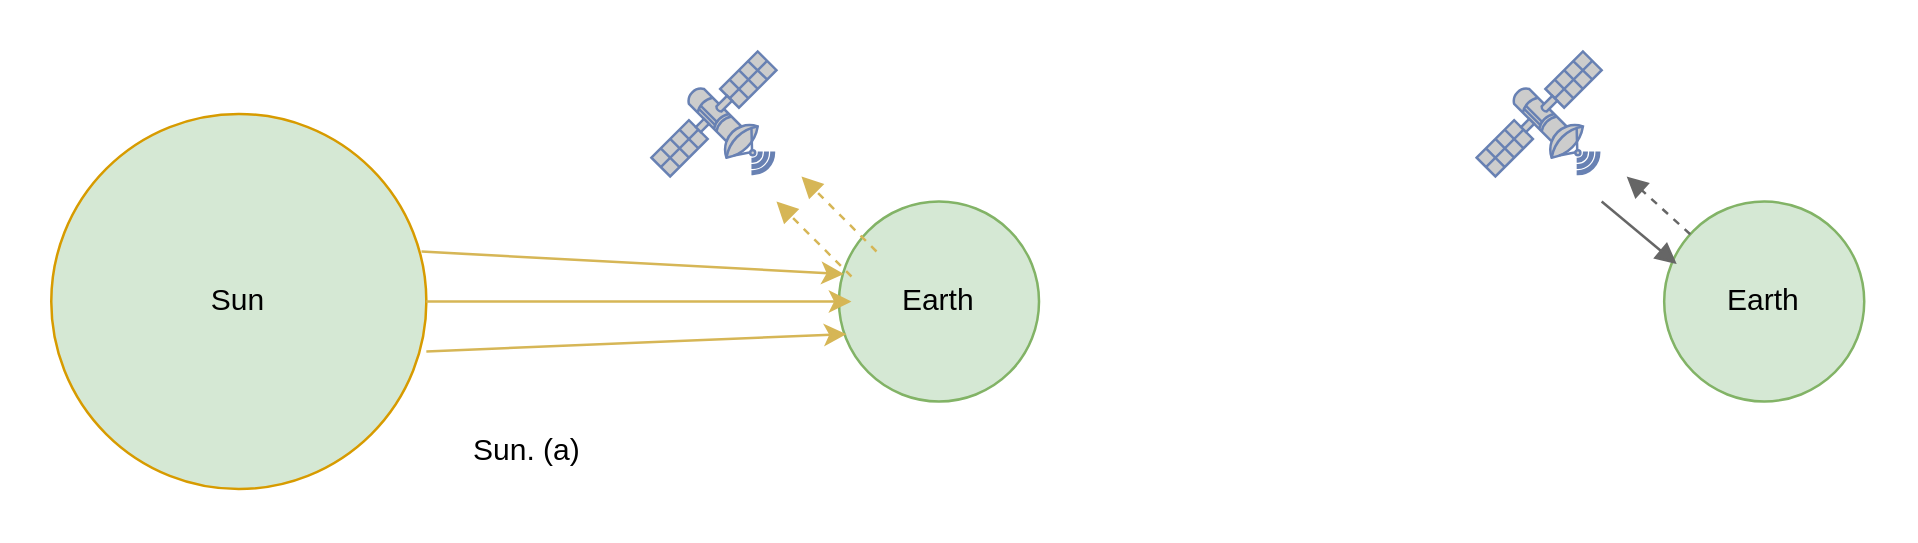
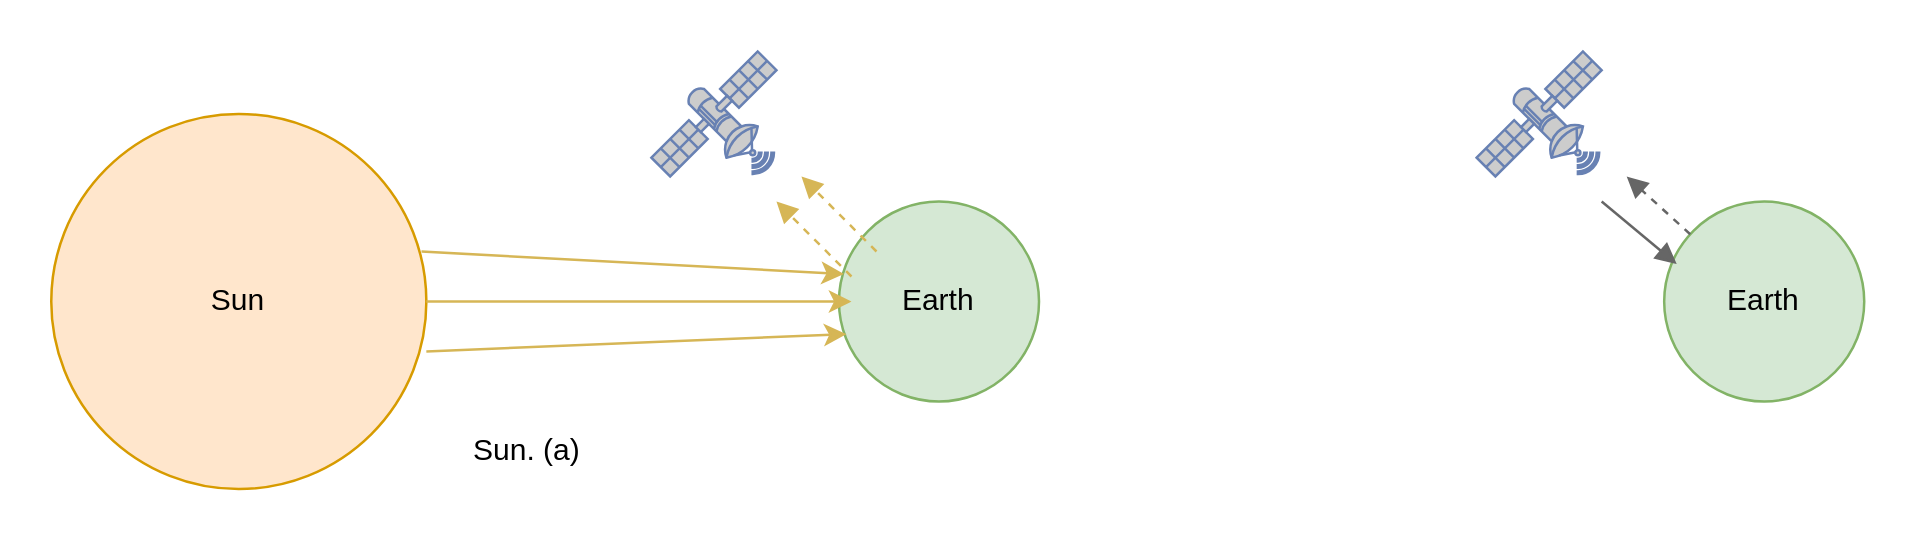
node "Sun": fillcolor #d5e8d4 -> #ffe6cc
